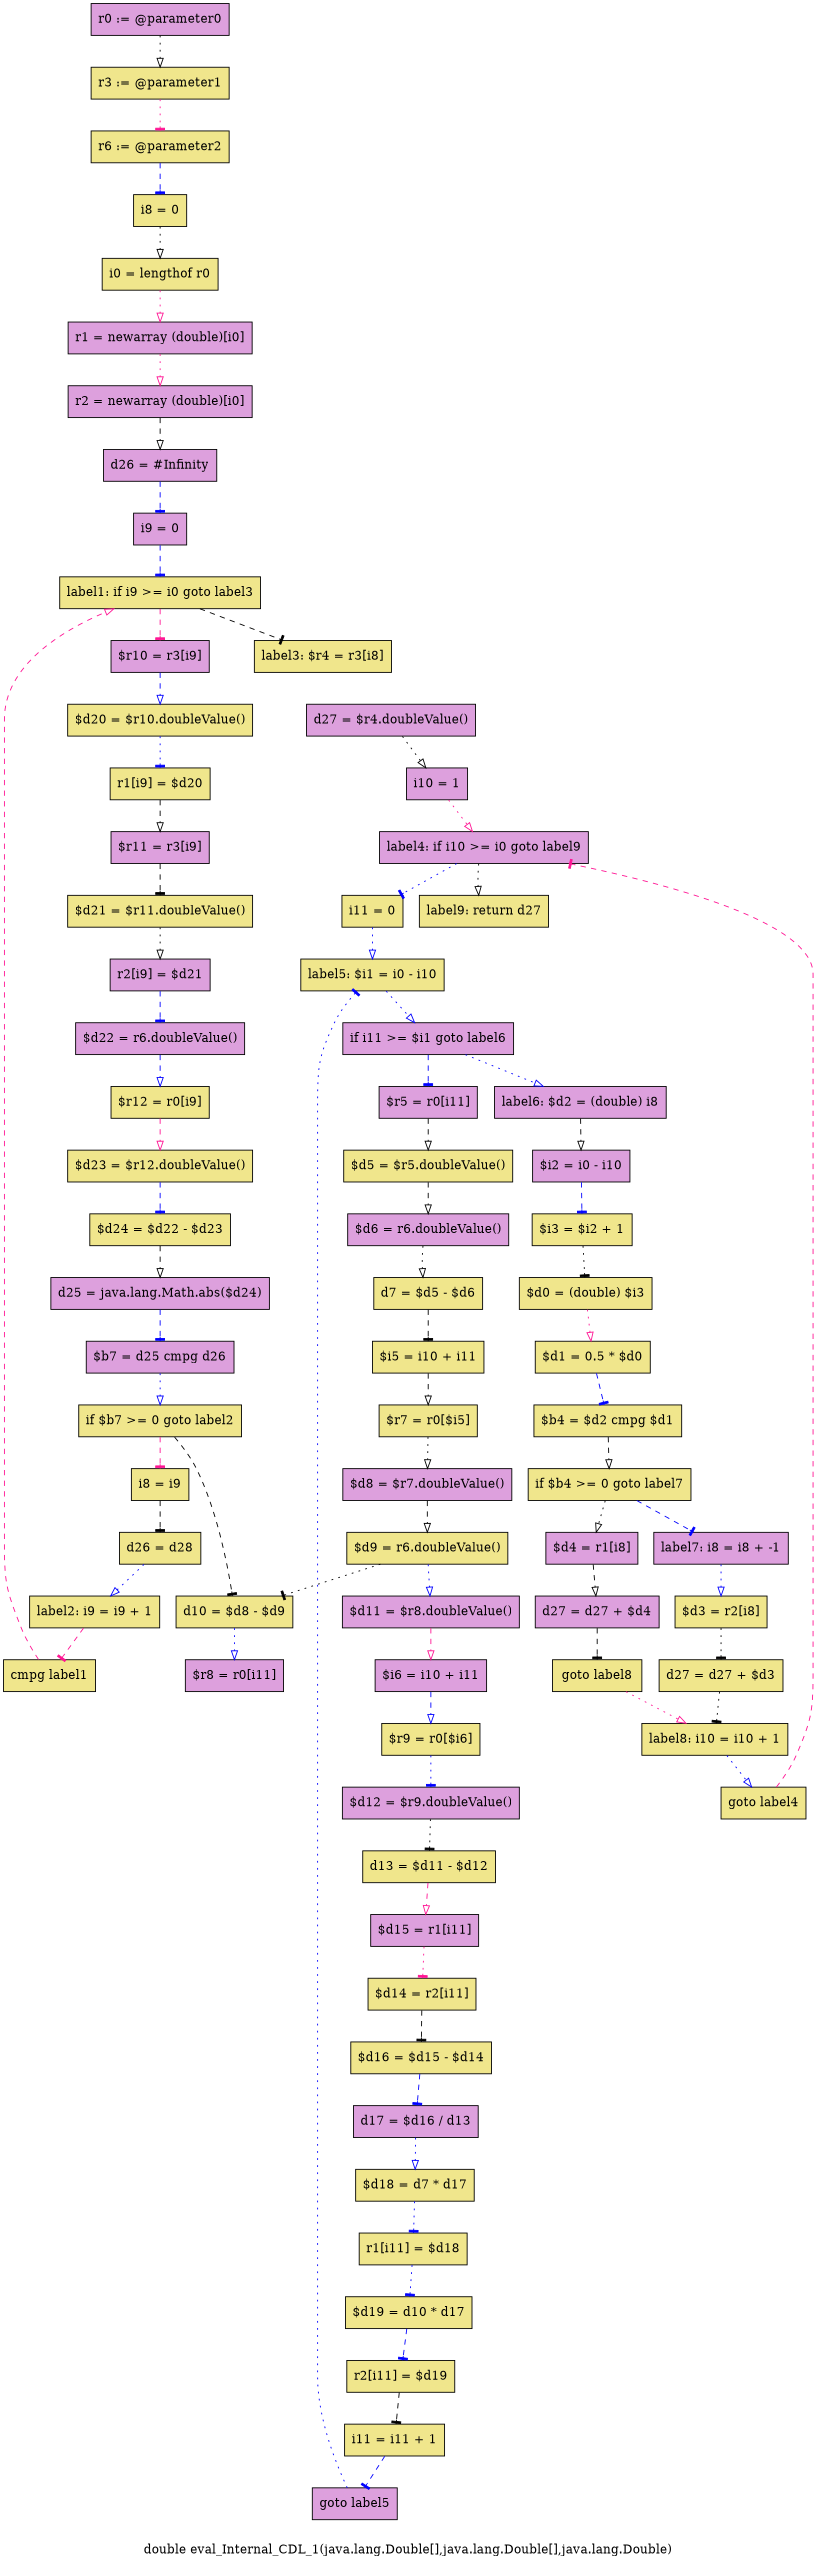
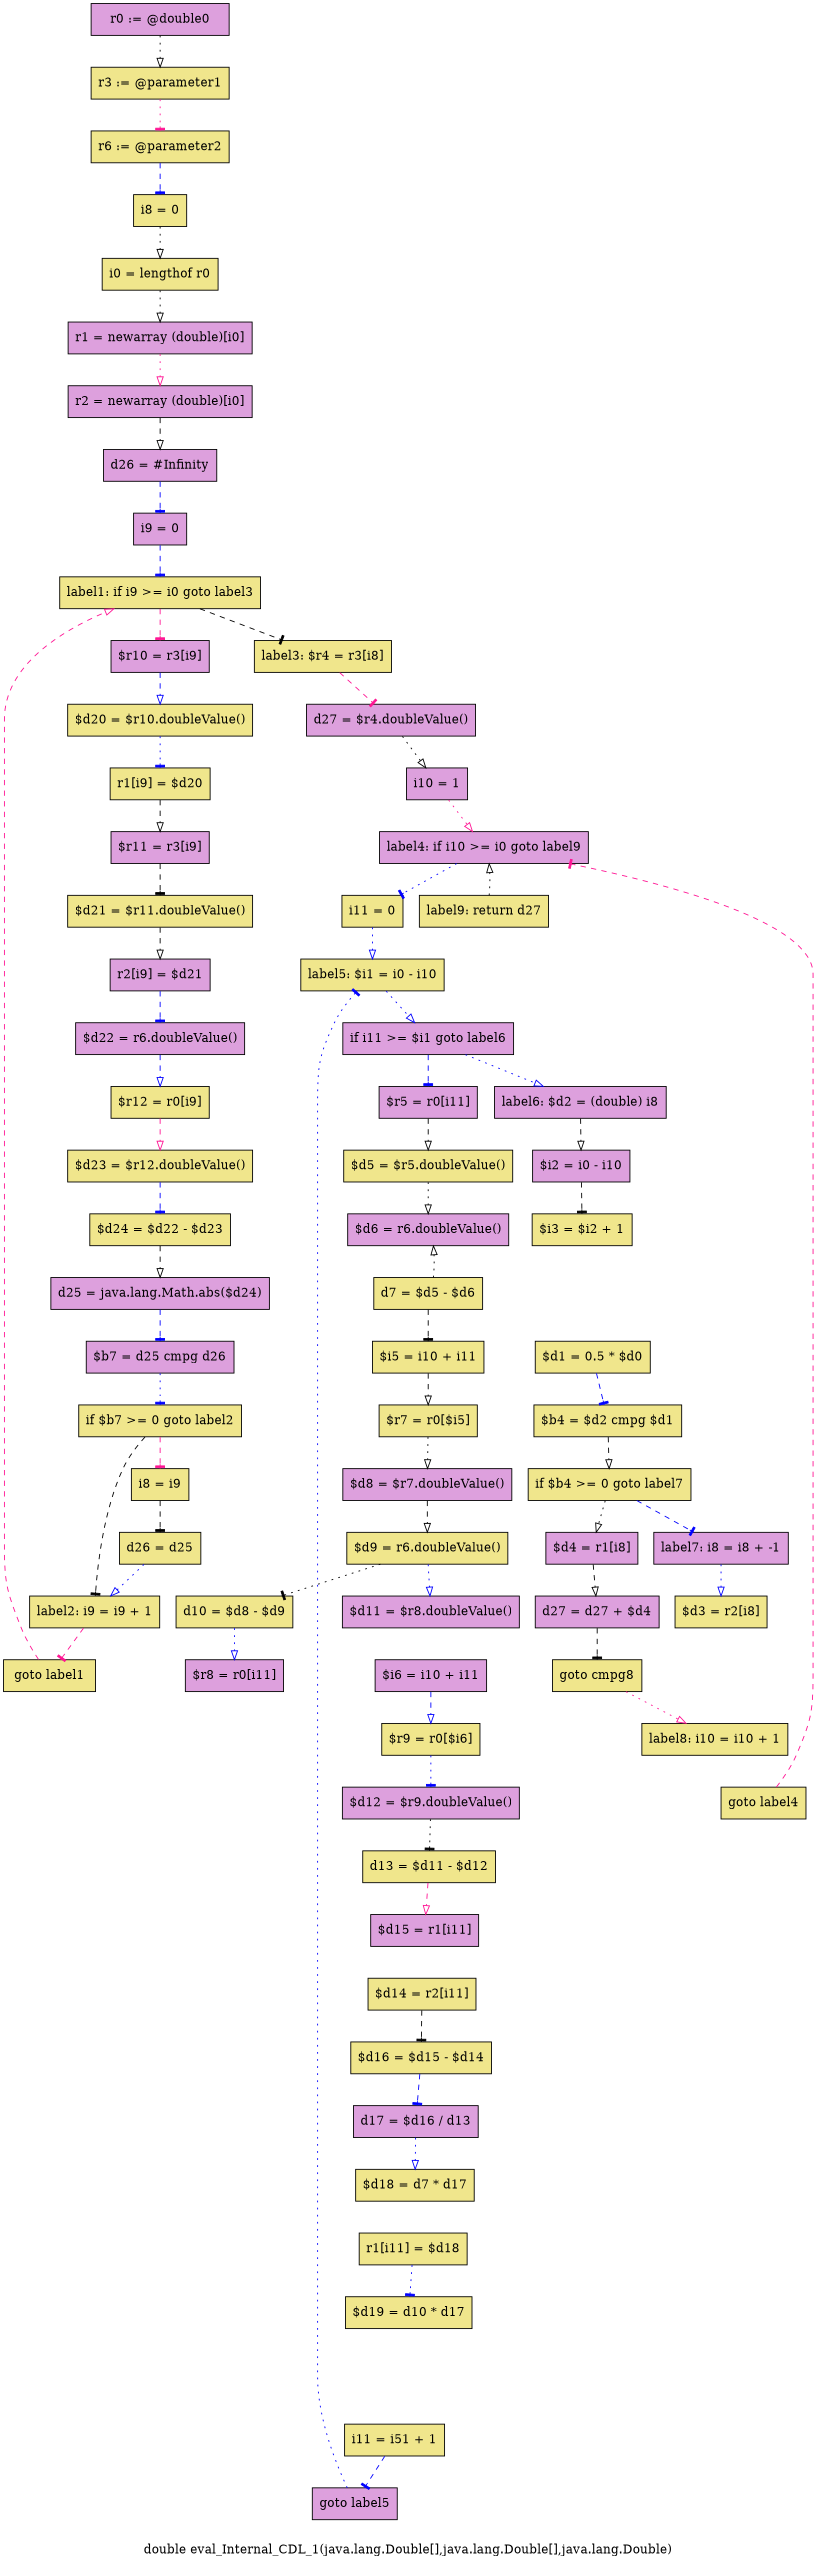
node "r0 := @parameter0": label "r0 := @parameter0" -> "r0 := @double0"
edge "i0 = lengthof r0" -> "r1 = newarray (double)[i0]": color deeppink -> black
edge "label3: $r4 = r3[i8]" -> "d27 = $r4.doubleValue()": added
edge "label4: if i10 >= i0 goto label9" -> "label9: return d27": reversed
edge "$d21 = $r11.doubleValue()" -> "r2[i9] = $d21": style dotted -> dashed
edge "$d5 = $r5.doubleValue()" -> "$d6 = r6.doubleValue()": style dashed -> dotted
edge "$i2 = i0 - i10" -> "$i3 = $i2 + 1": color blue -> black
edge "$d6 = r6.doubleValue()" -> "d7 = $d5 - $d6": reversed
node "$d0 = (double) $i3": removed
edge "$b7 = d25 cmpg d26" -> "if $b7 >= 0 goto label2": arrowhead onormal -> tee
edge "if $b7 >= 0 goto label2" -> "d10 = $d8 - $d9": now "if $b7 >= 0 goto label2" -> "label2: i9 = i9 + 1"
node "d26 = d28": label "d26 = d28" -> "d26 = d25"
edge "$d11 = $r8.doubleValue()" -> "$i6 = i10 + i11": removed
node "cmpg label1": label "cmpg label1" -> "goto label1"
node "goto label8": label "goto label8" -> "goto cmpg8"
node "d27 = d27 + $d3": removed
edge "label8: i10 = i10 + 1" -> "goto label4": removed
edge "$d15 = r1[i11]" -> "$d14 = r2[i11]": removed
edge "$d18 = d7 * d17" -> "r1[i11] = $d18": removed
node "r2[i11] = $d19": removed
node "i11 = i11 + 1": label "i11 = i11 + 1" -> "i11 = i51 + 1"
